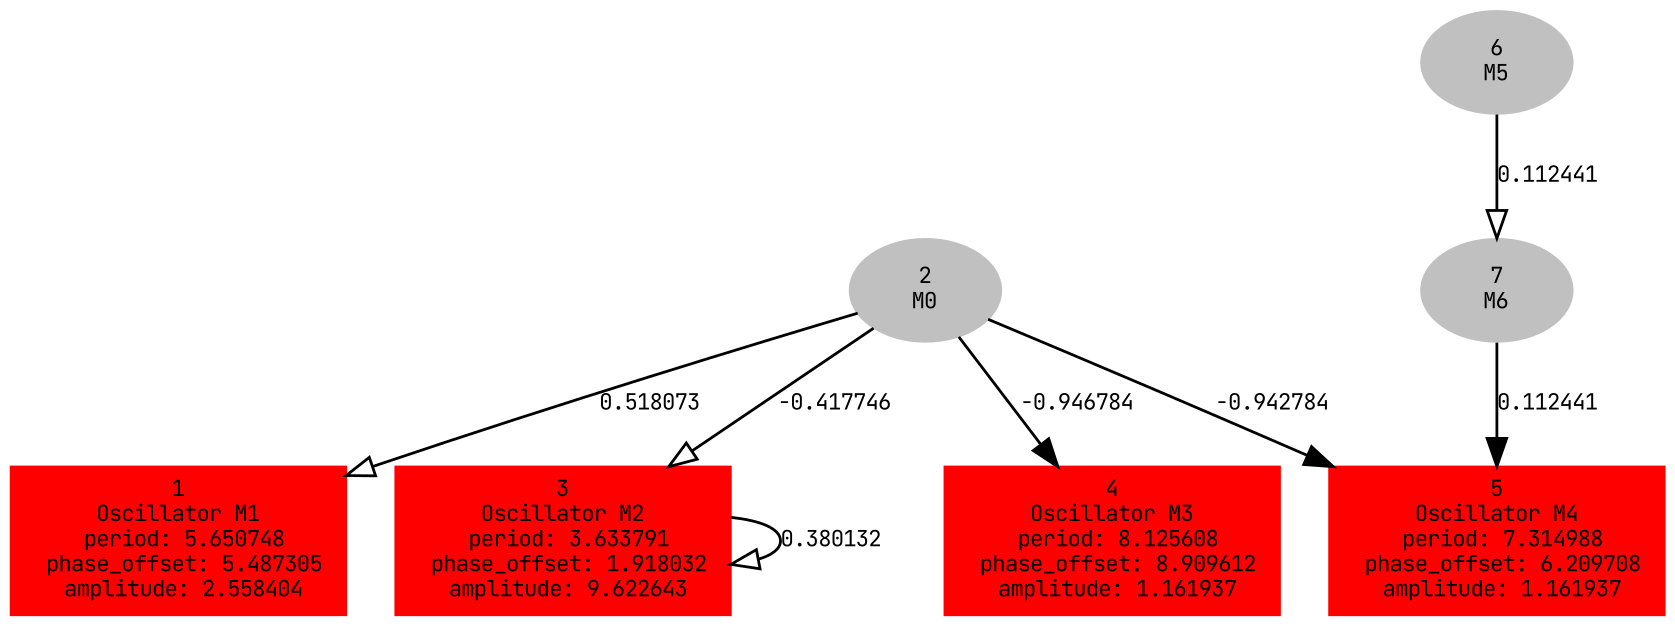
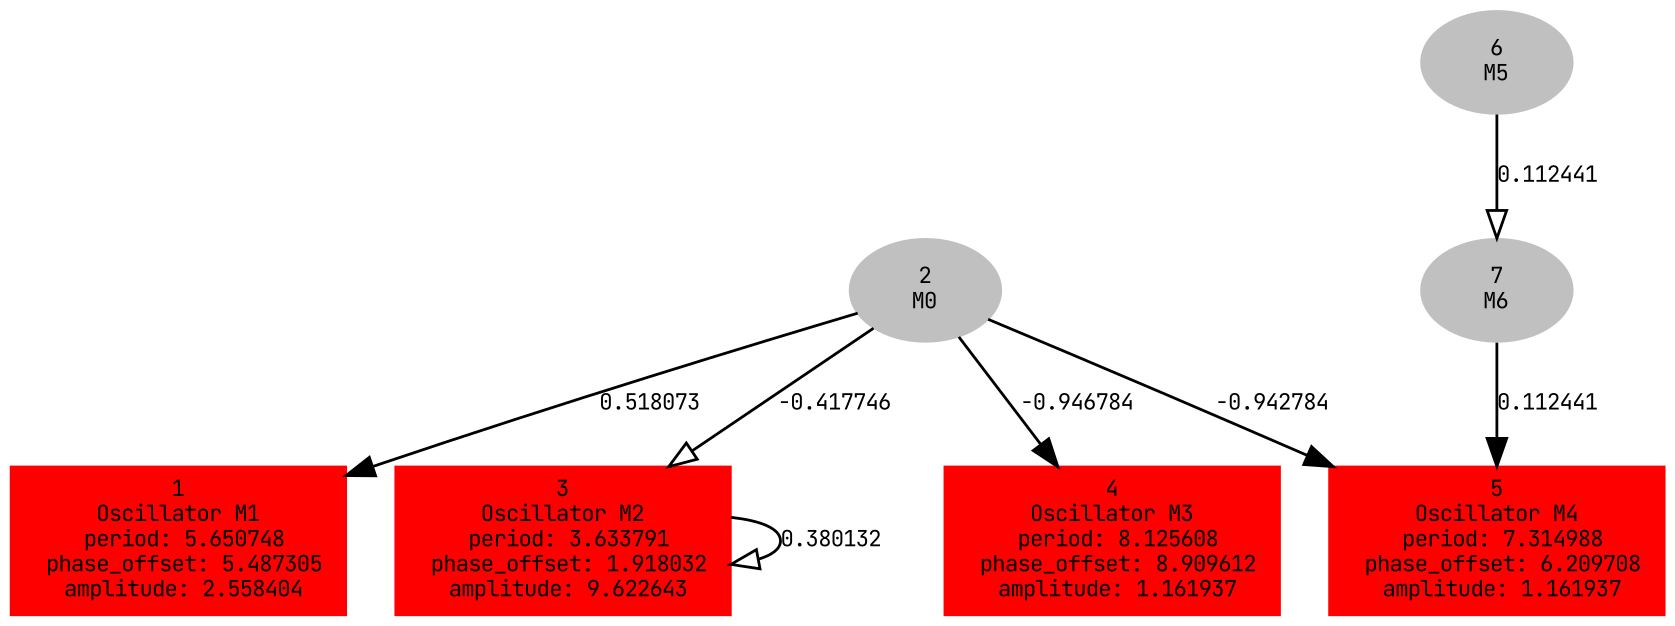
edge "2" -> "1": arrowhead onormal -> normal
